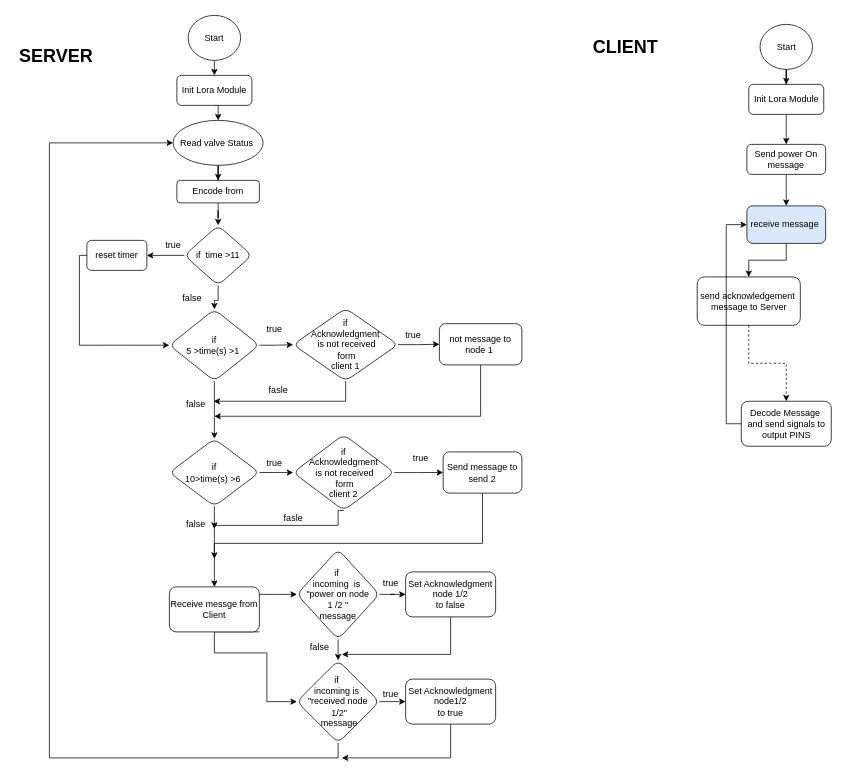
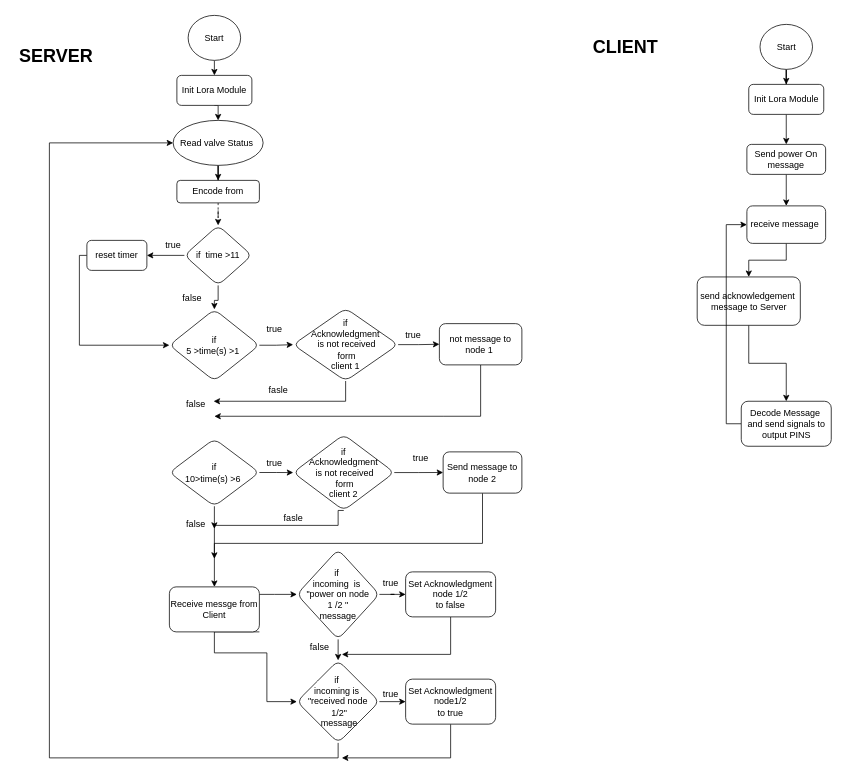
edge "Encode from" -> "if time >11": style solid -> dashed
node "receive message": fillcolor #dae8fc -> #ffffff
edge "send acknowledgement message to Server" -> "Decode Message and send signals to output PINS": style dashed -> solid
edge "if 5 >time(s) >1" -> "if 10>time(s) >6": removed
node "Send message to send 2": label "Send message to send 2" -> "Send message to node 2"
